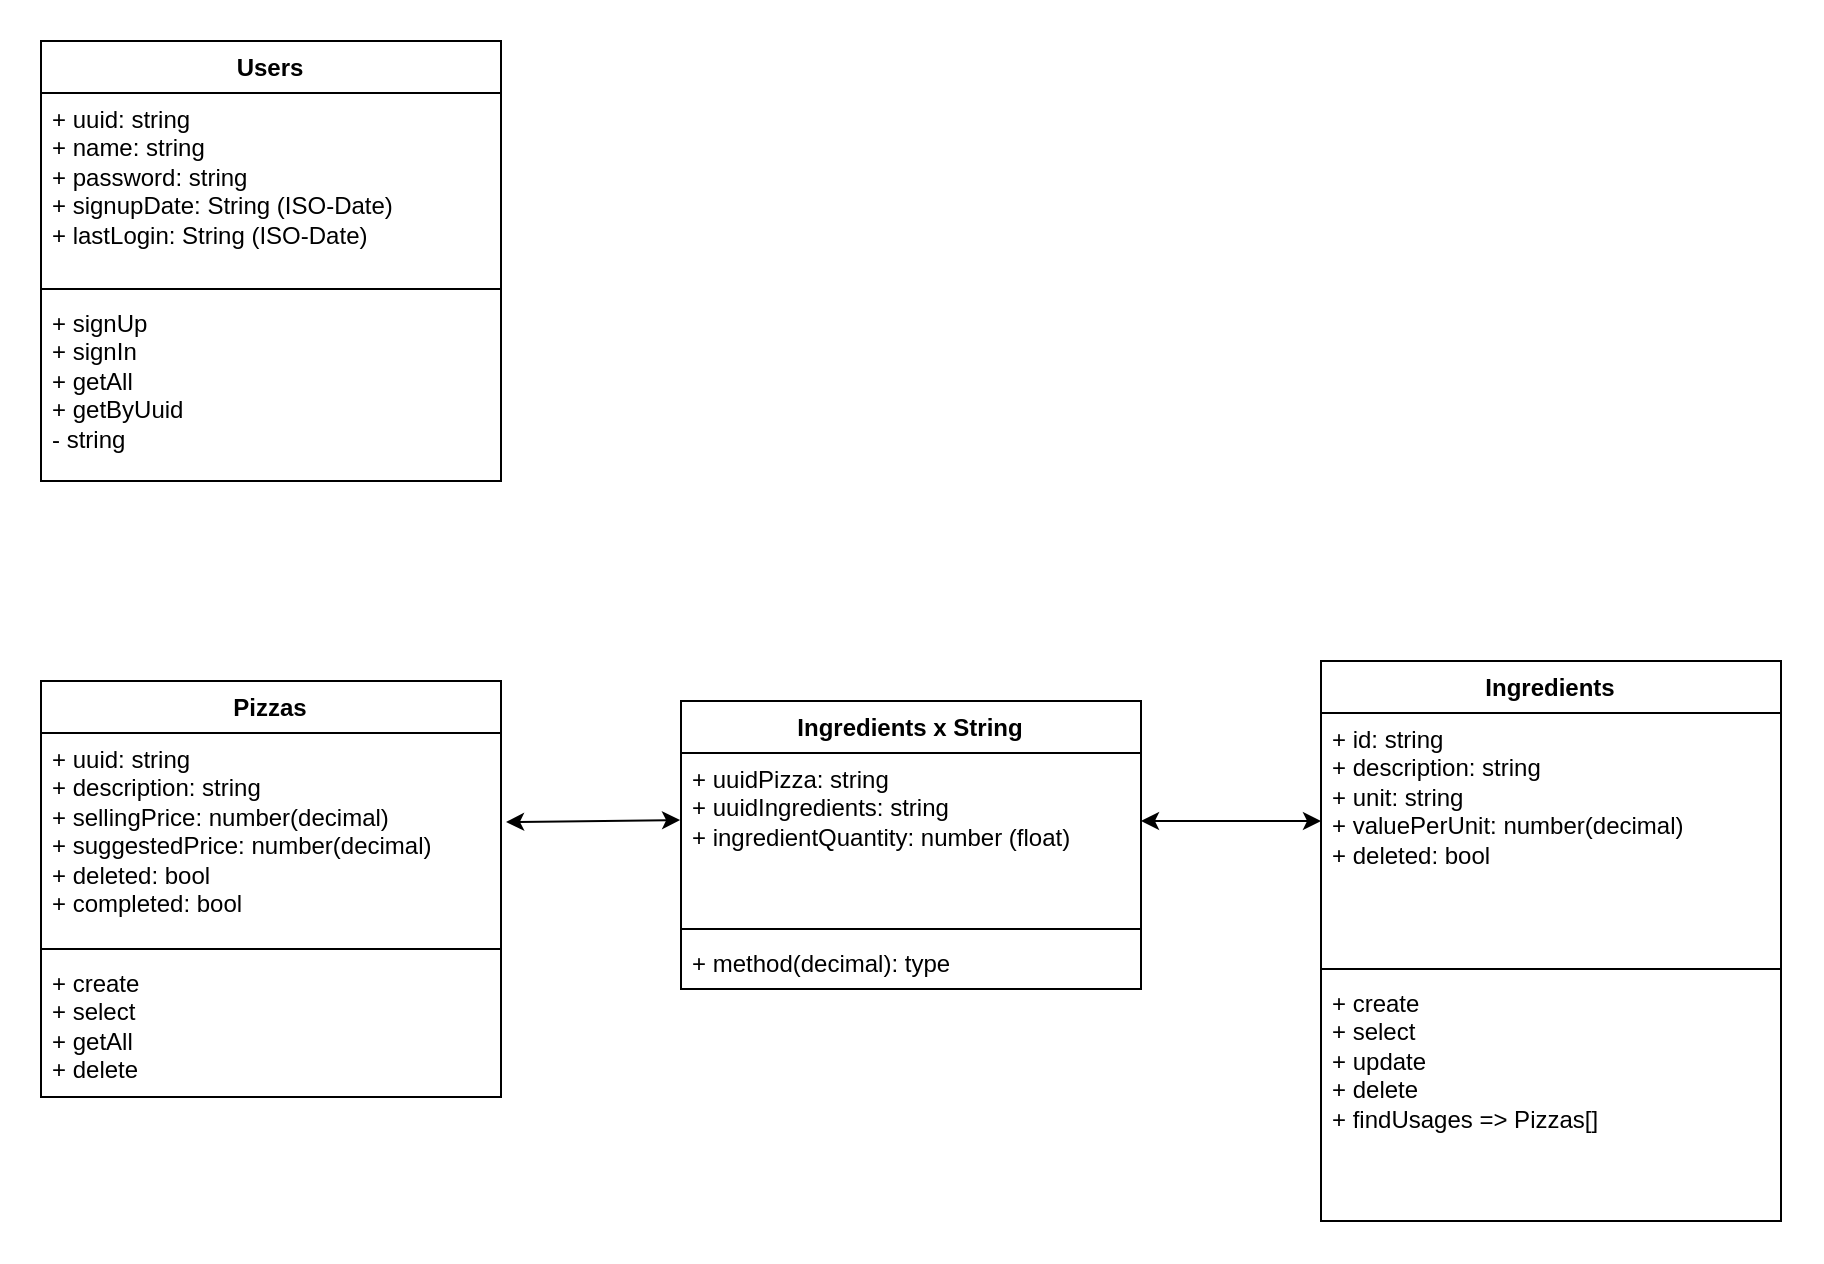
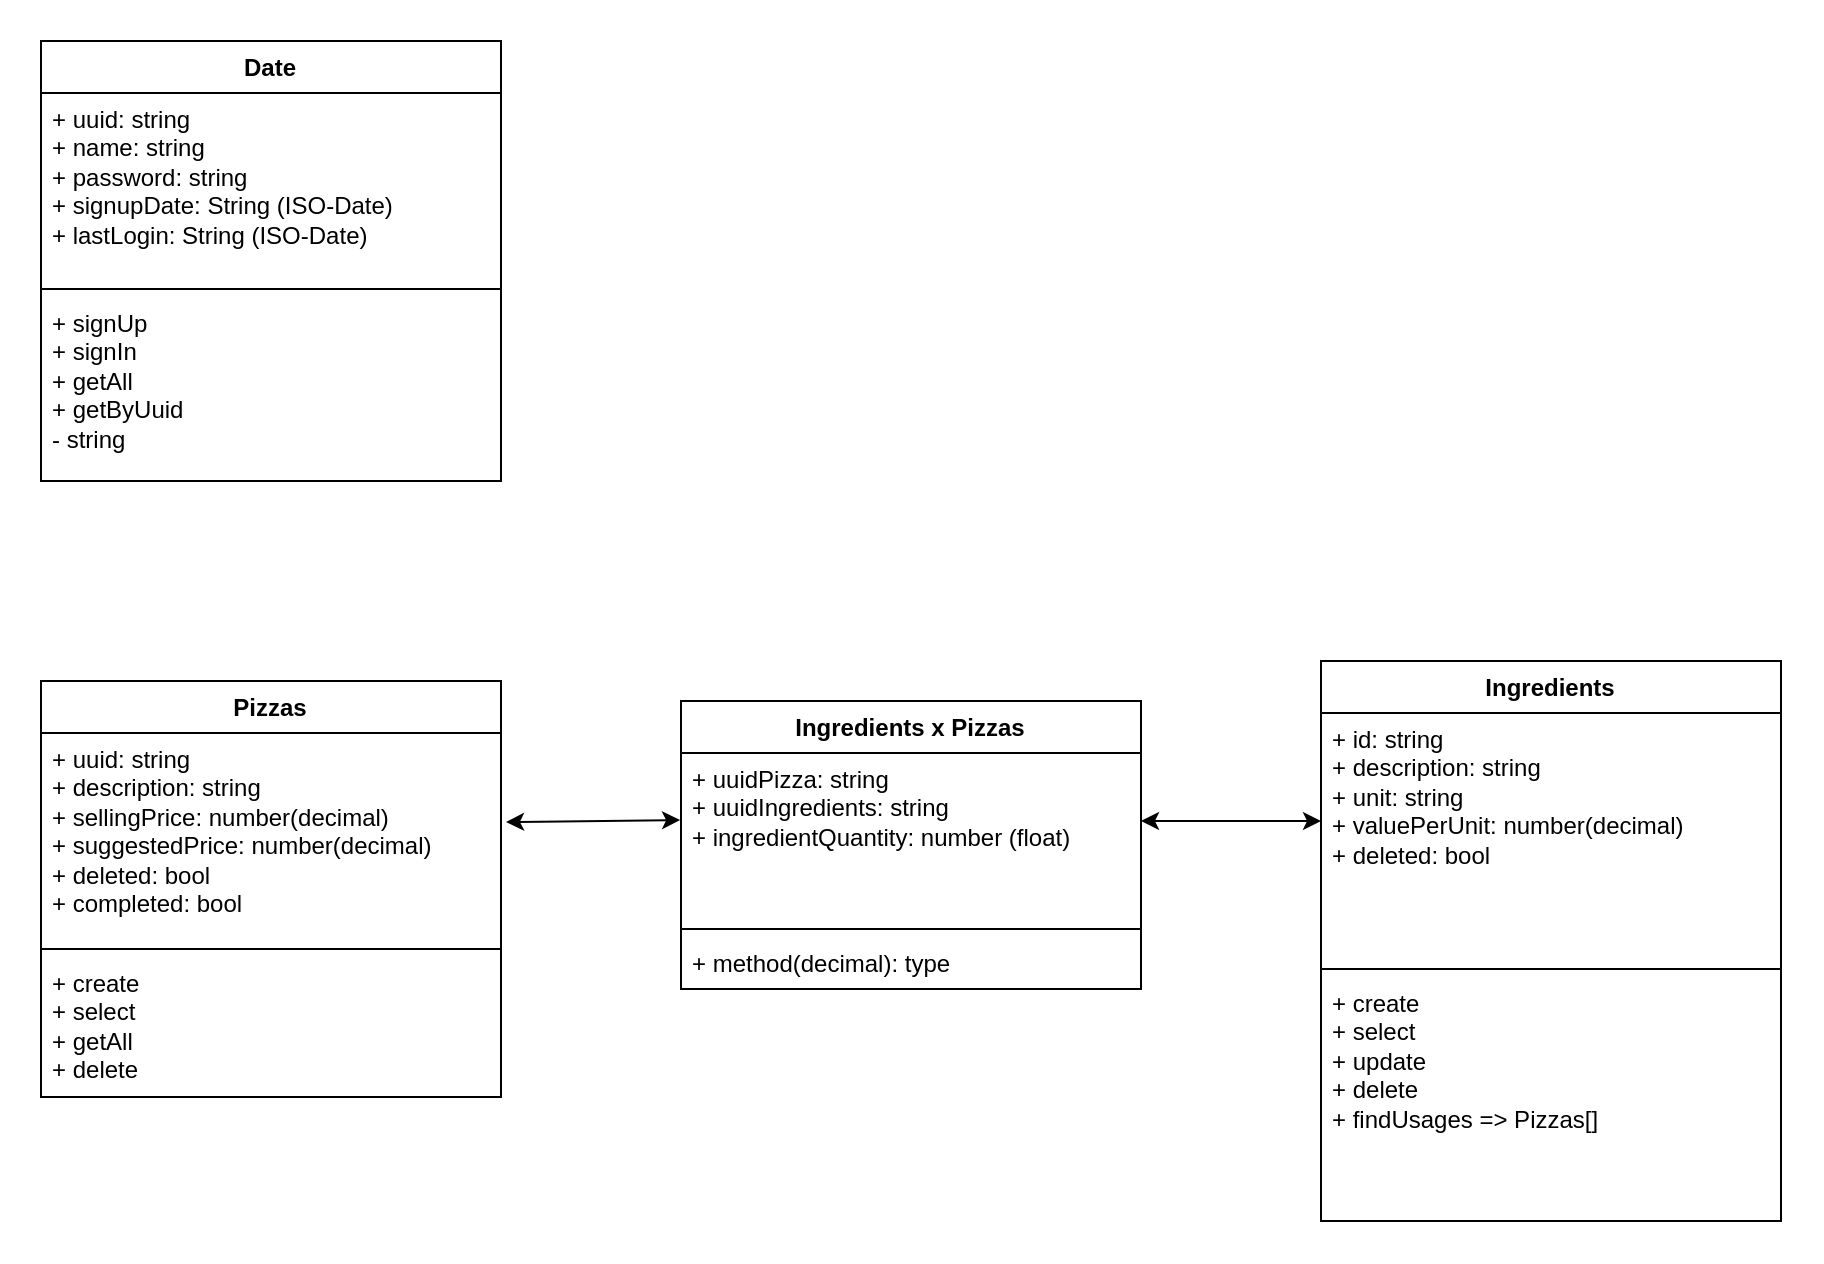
node "Users": label "Users" -> "Date"
node "Ingredients x String": label "Ingredients x String" -> "Ingredients x Pizzas"
